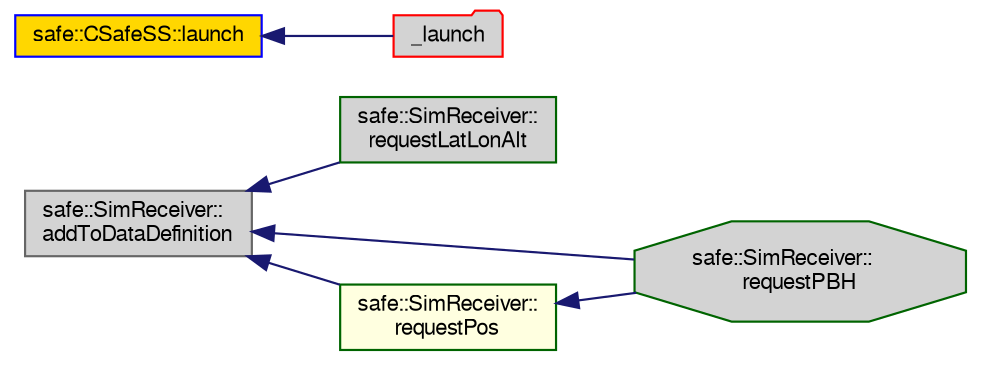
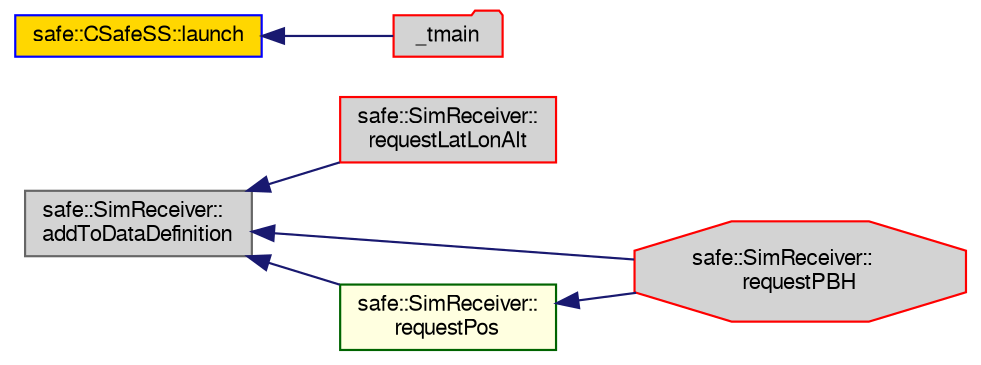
node "_launch": label "_launch" -> "_tmain"
node "safe::SimReceiver:: requestLatLonAlt": color darkgreen -> red
node "safe::SimReceiver:: requestPBH": color darkgreen -> red
